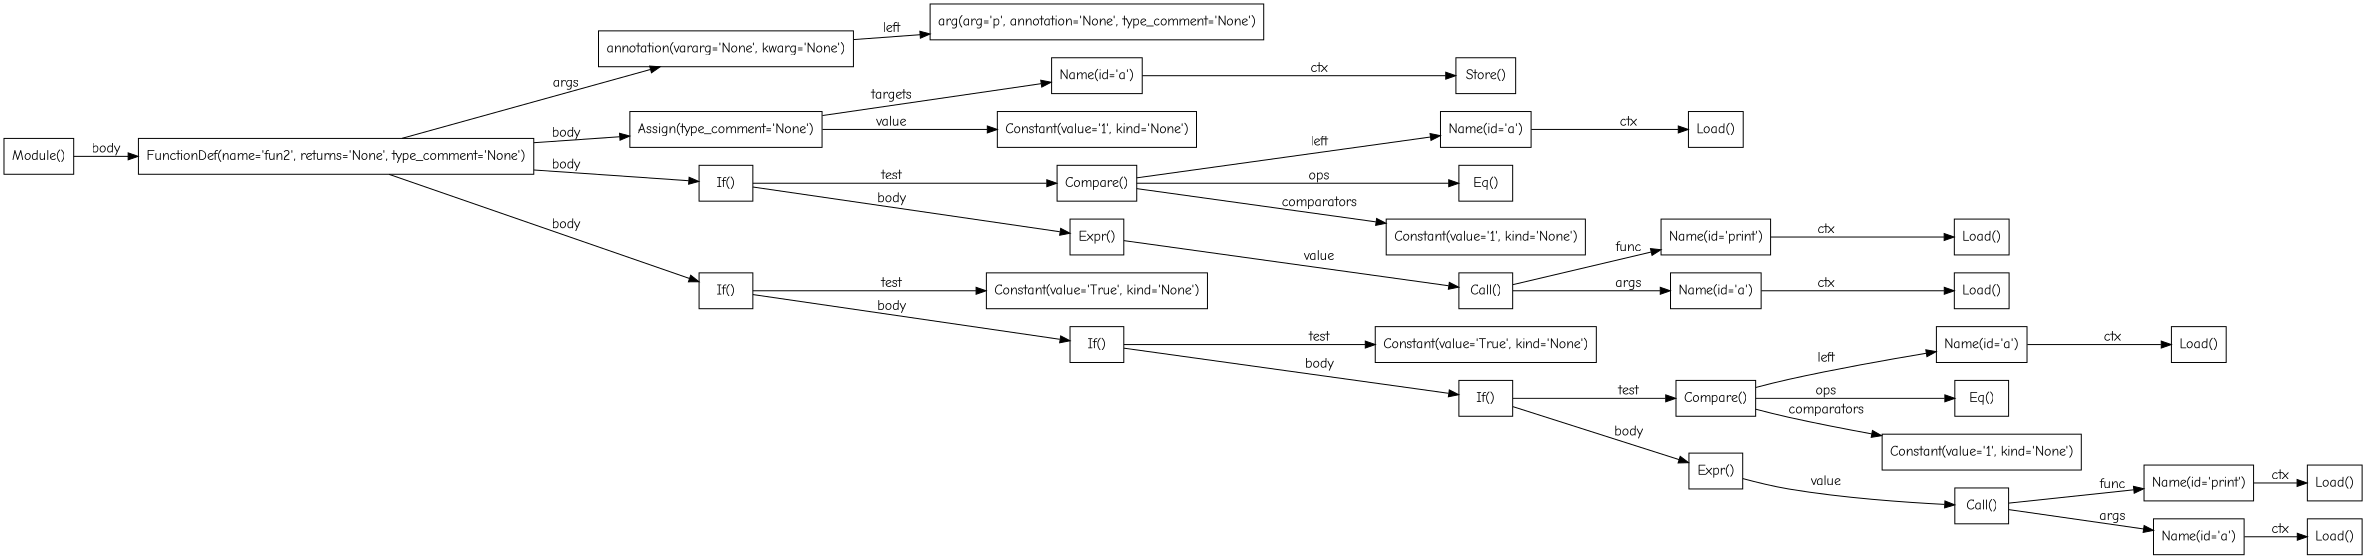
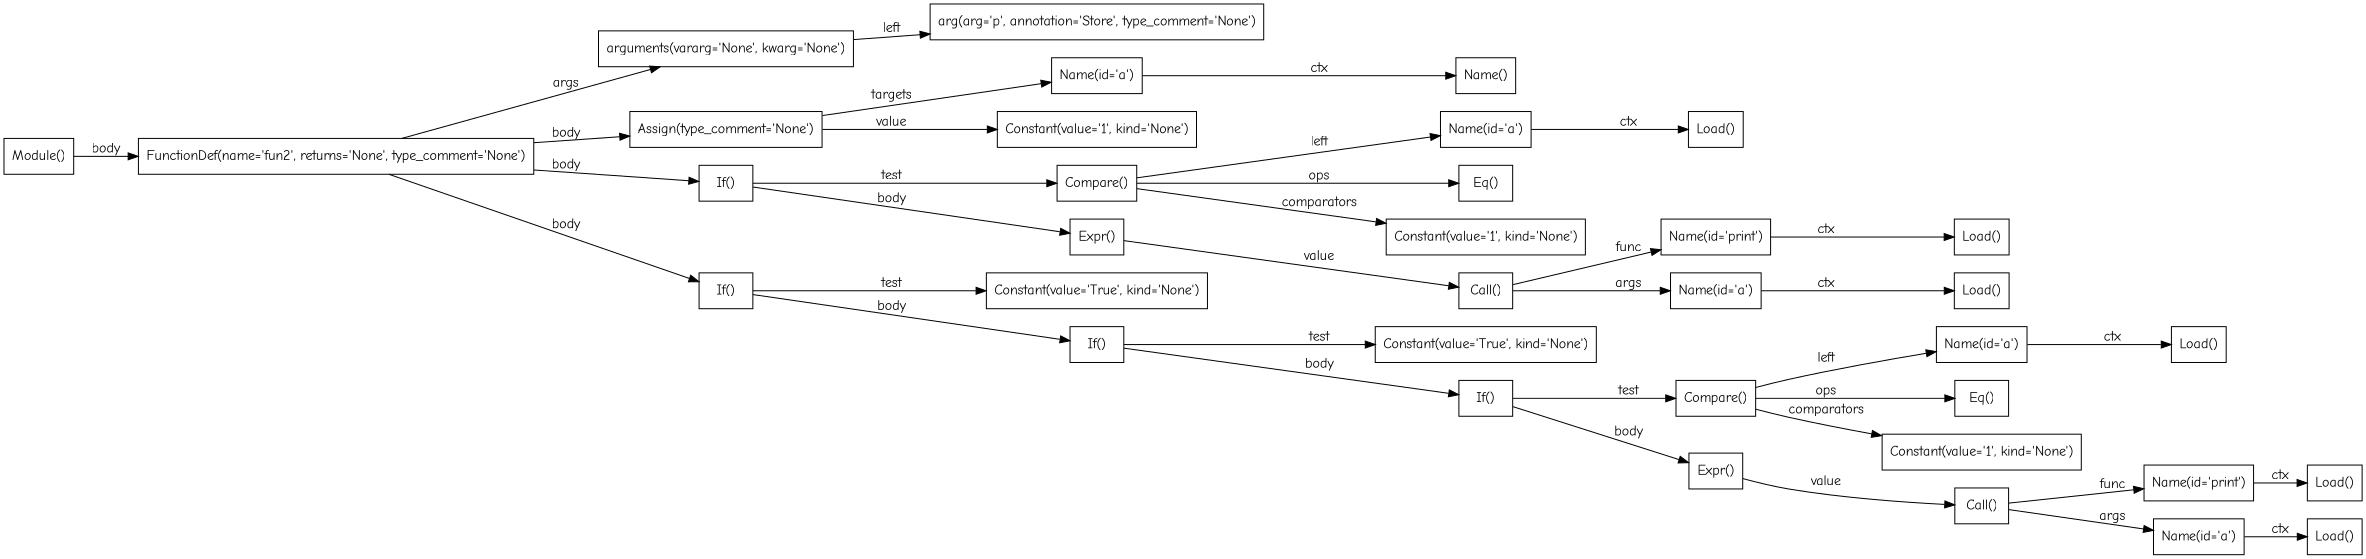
node "arg(arg='p', annotation='None', type_comment='None')": label "arg(arg='p', annotation='None', type_comment='None')" -> "arg(arg='p', annotation='Store', type_comment='None')"
node "annotation(vararg='None', kwarg='None')": label "annotation(vararg='None', kwarg='None')" -> "arguments(vararg='None', kwarg='None')"
node "Store()": label "Store()" -> "Name()"
